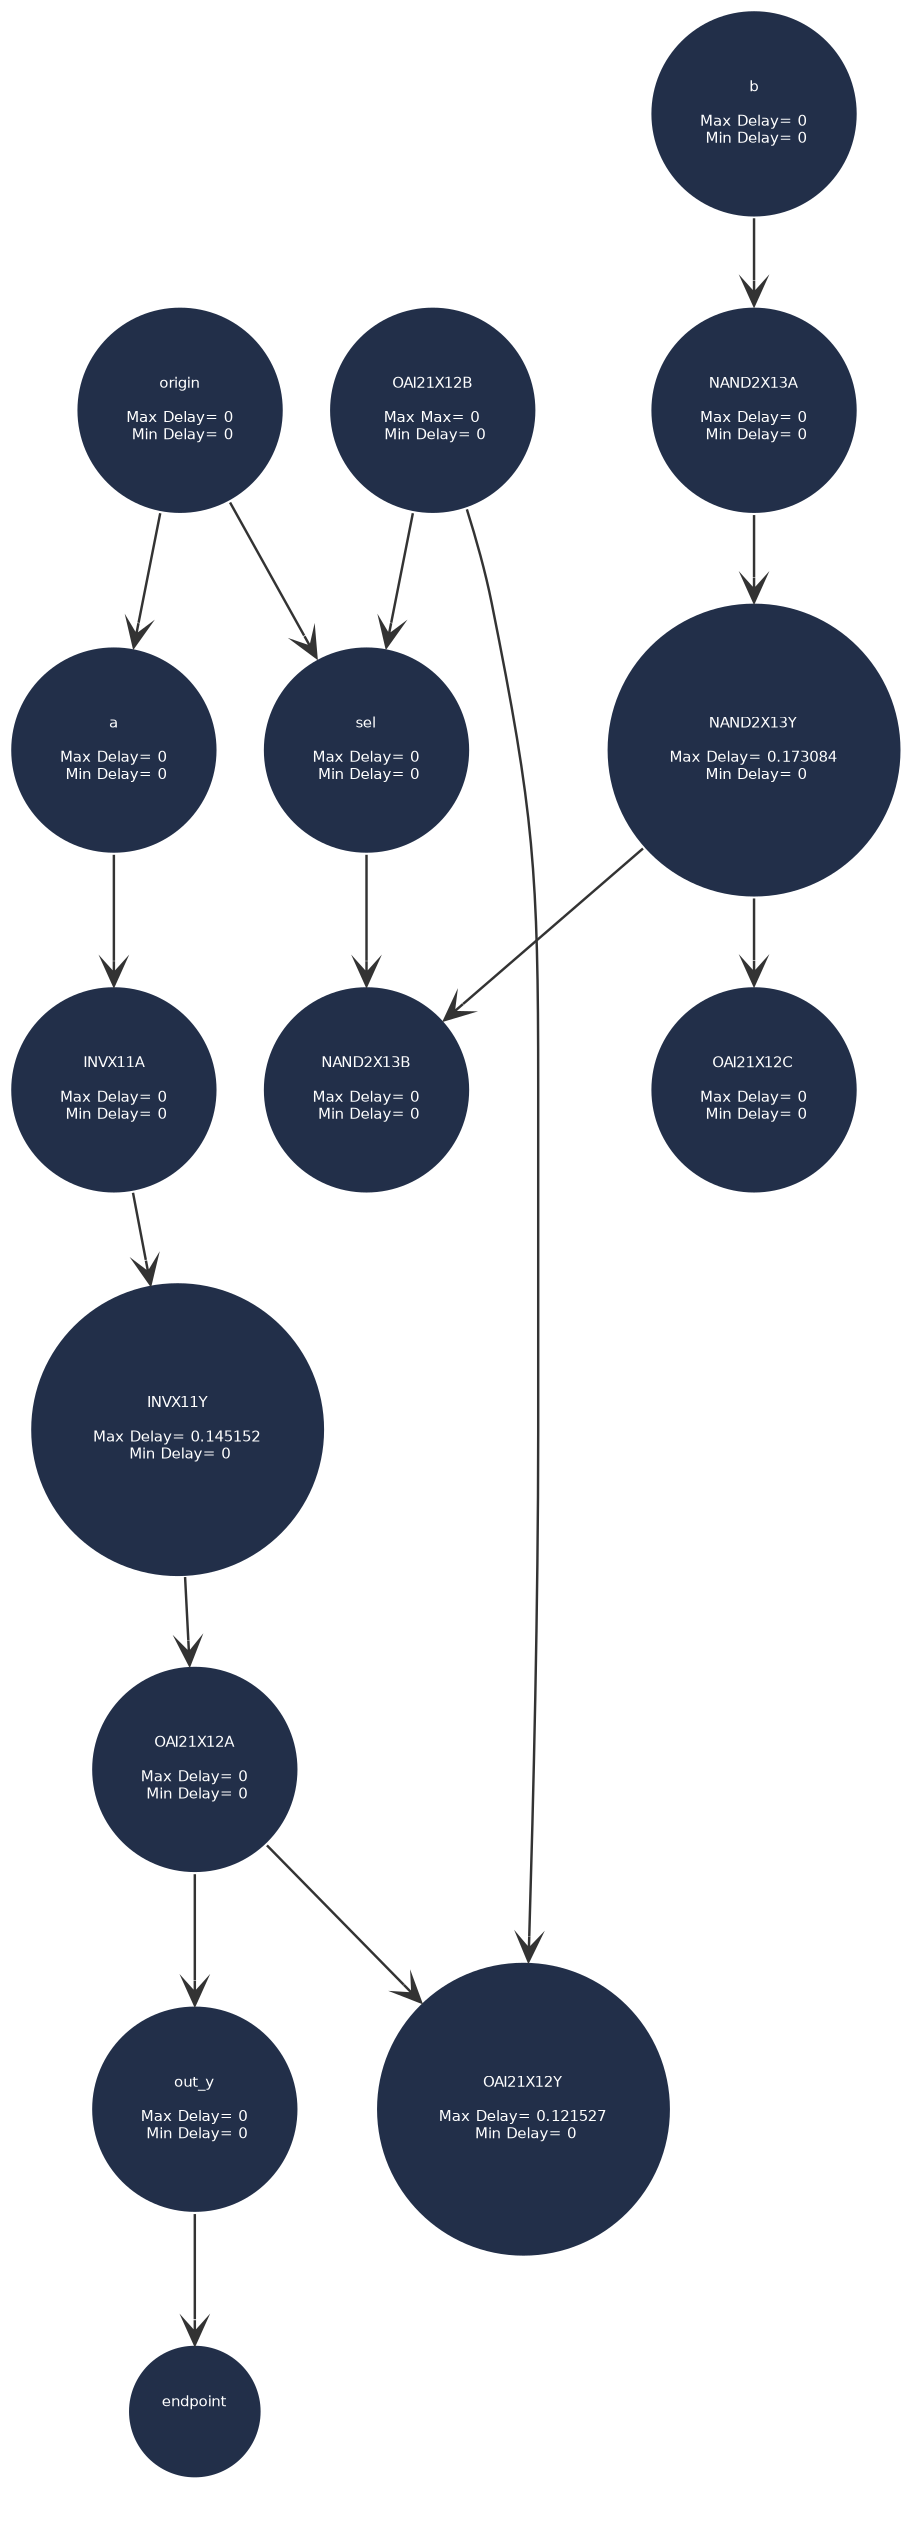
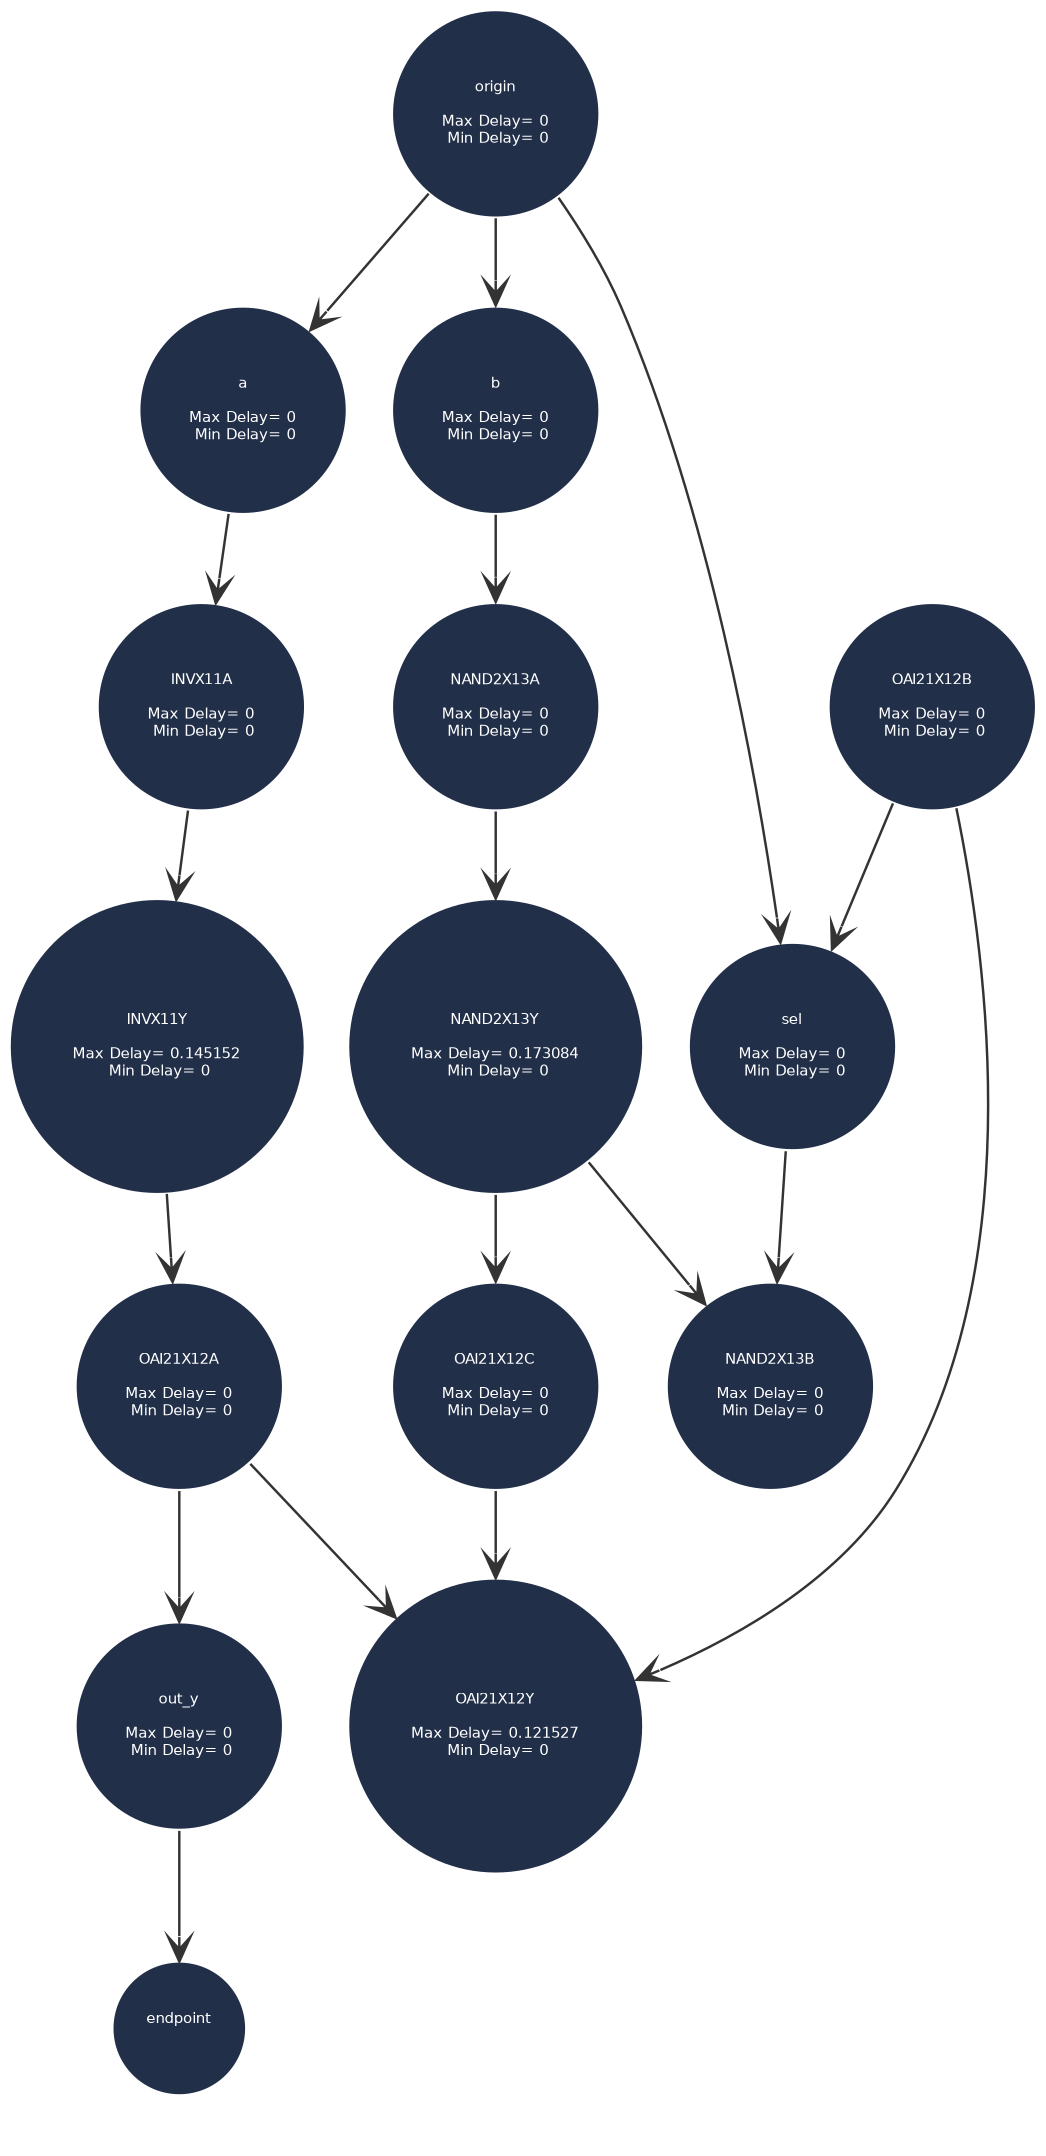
edge "origin Max Delay= 0 Min Delay= 0" -> "b Max Delay= 0 Min Delay= 0": added
node "OAI21X12B Max Max= 0 Min Delay= 0": label "OAI21X12B Max Max= 0 Min Delay= 0" -> "OAI21X12B Max Delay= 0 Min Delay= 0"
edge "OAI21X12C Max Delay= 0 Min Delay= 0" -> "OAI21X12Y Max Delay= 0.121527 Min Delay= 0": added
